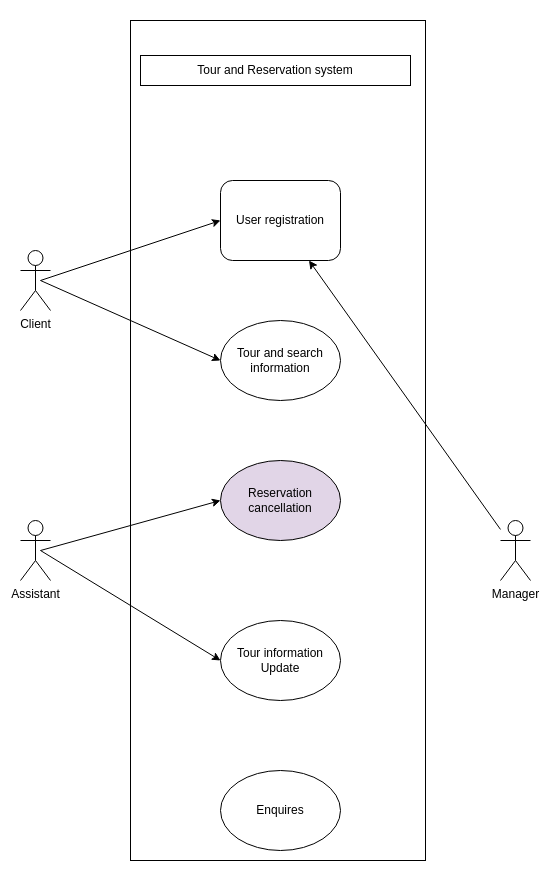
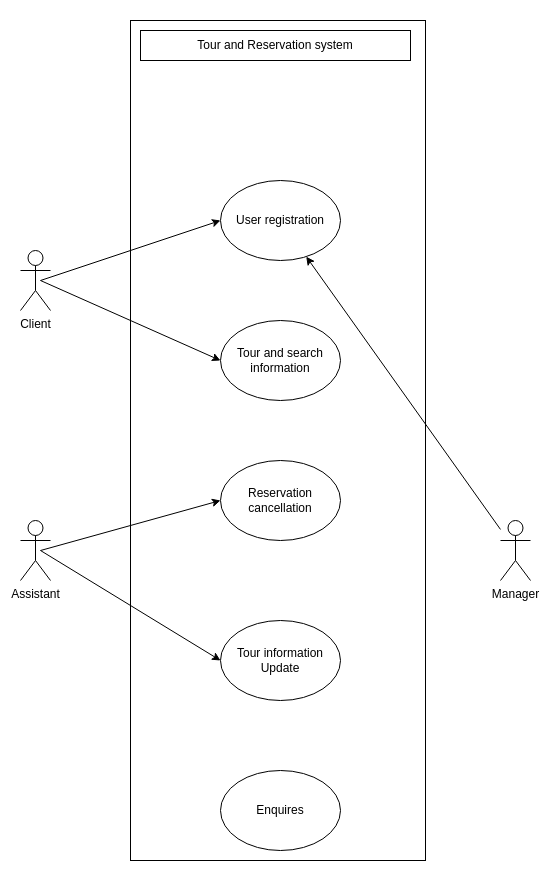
node "Tour and Reservation system": moved (276, 71) -> (276, 46)
node "User registration": shape rounded rectangle -> ellipse
node "Reservation cancellation": fillcolor #e1d5e7 -> #ffffff
